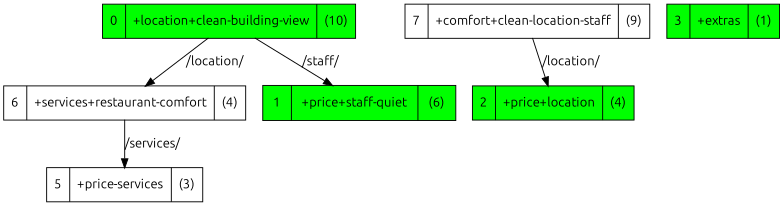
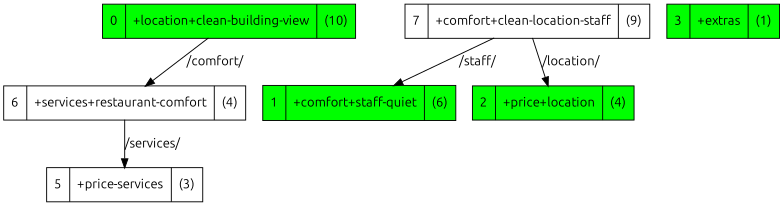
edge "0" -> "1": now "7" -> "1"
edge "0" -> "6": label "/location/" -> "/comfort/"
node "1": text "+price+staff-quiet" -> "+comfort+staff-quiet"
